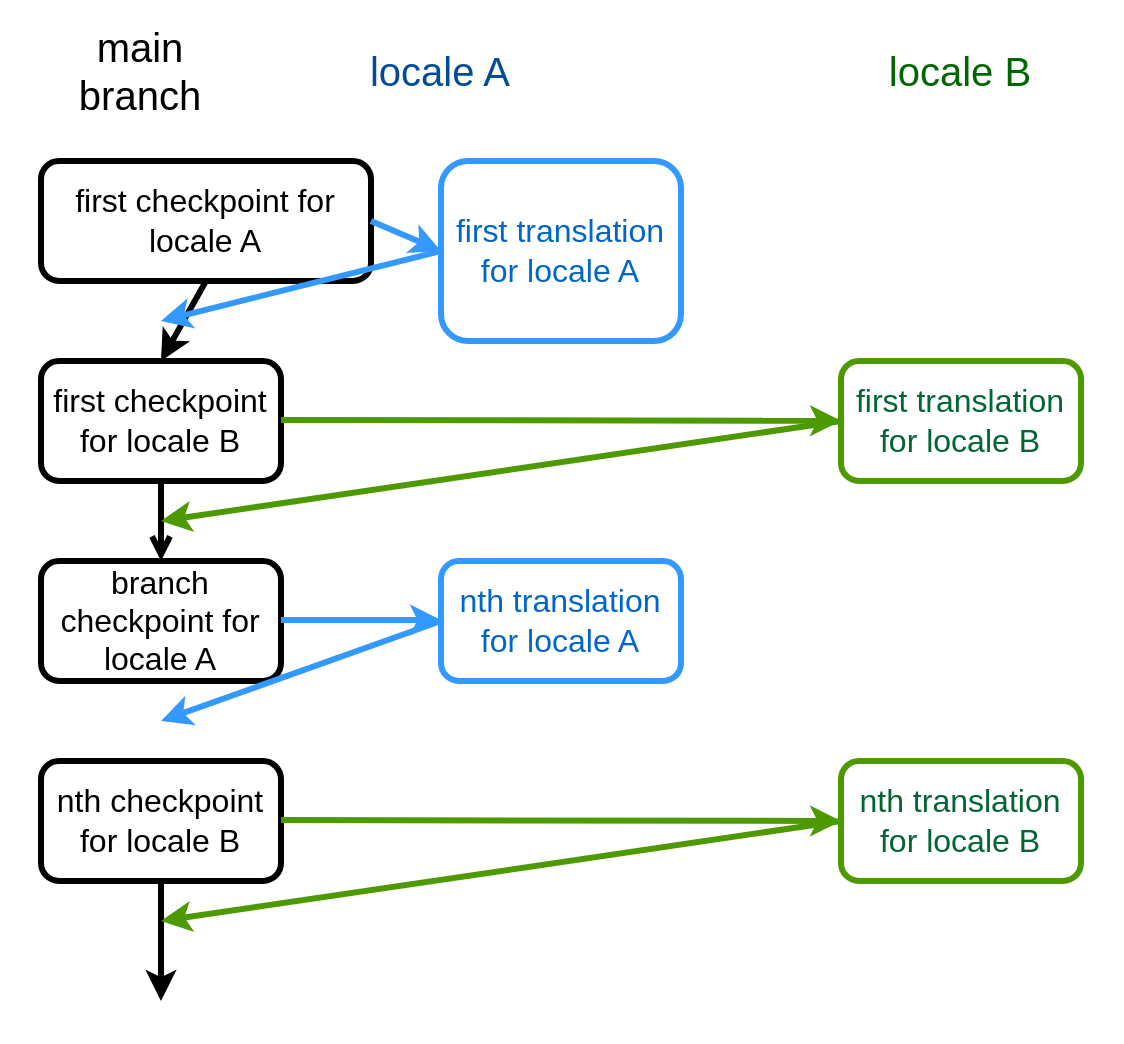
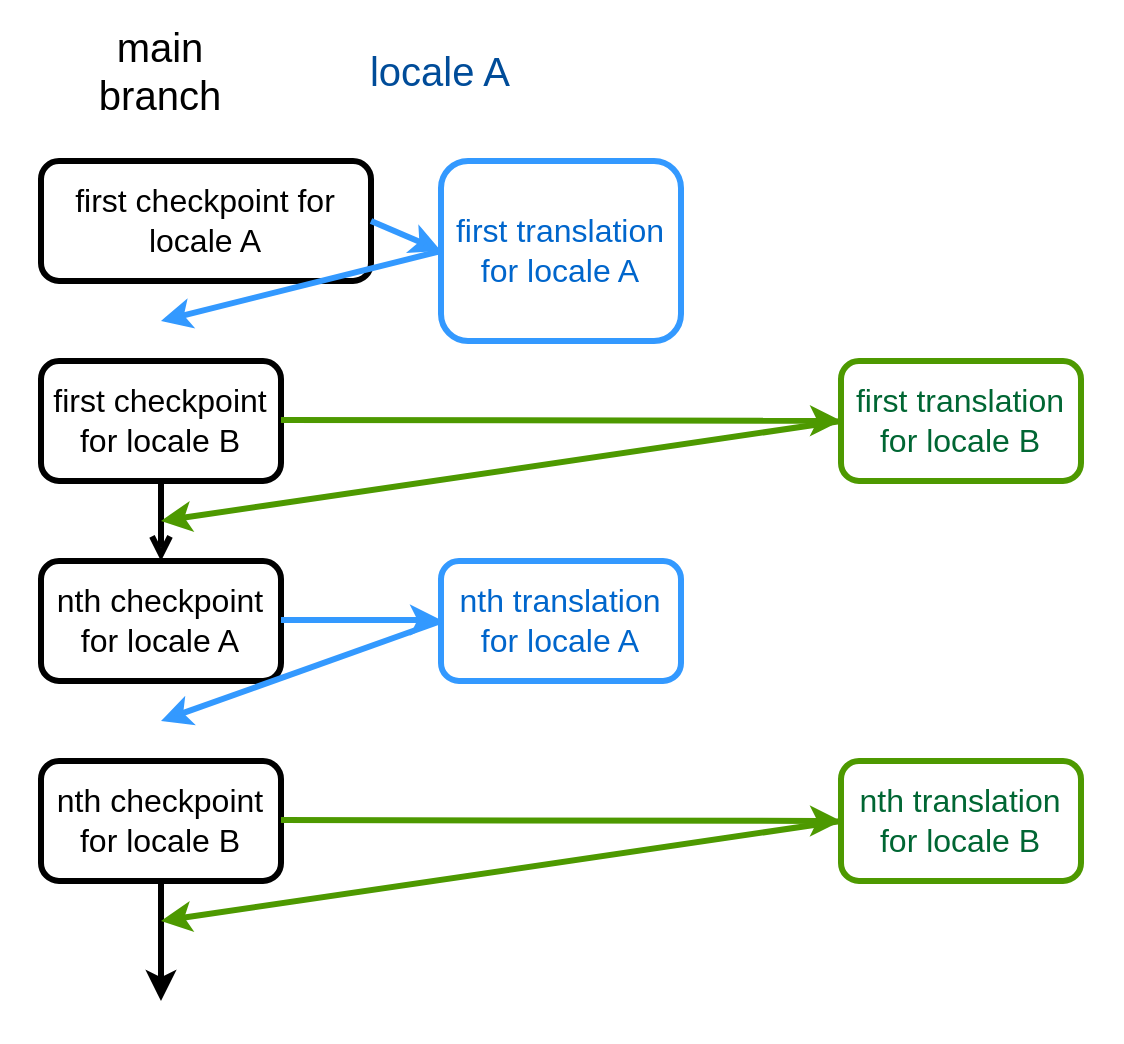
node "main branch": moved (141, 71) -> (161, 71)
node "locale B": removed
edge "first checkpoint for locale A" -> "first checkpoint for locale B": removed
node "branch checkpoint for locale A": label "branch checkpoint for locale A" -> "nth checkpoint for locale A"
